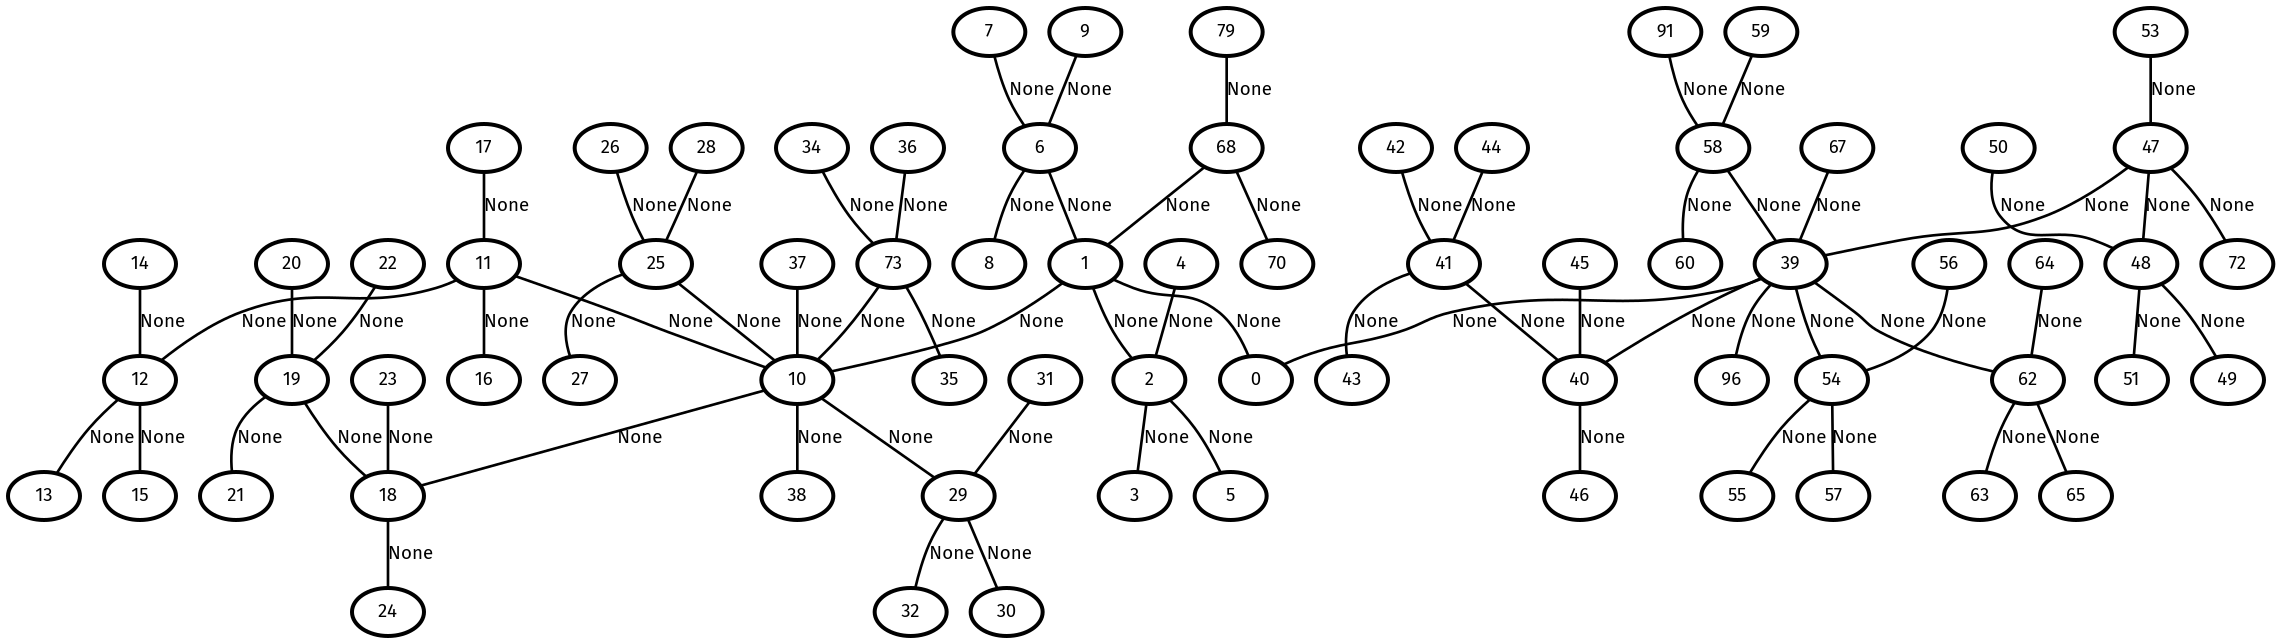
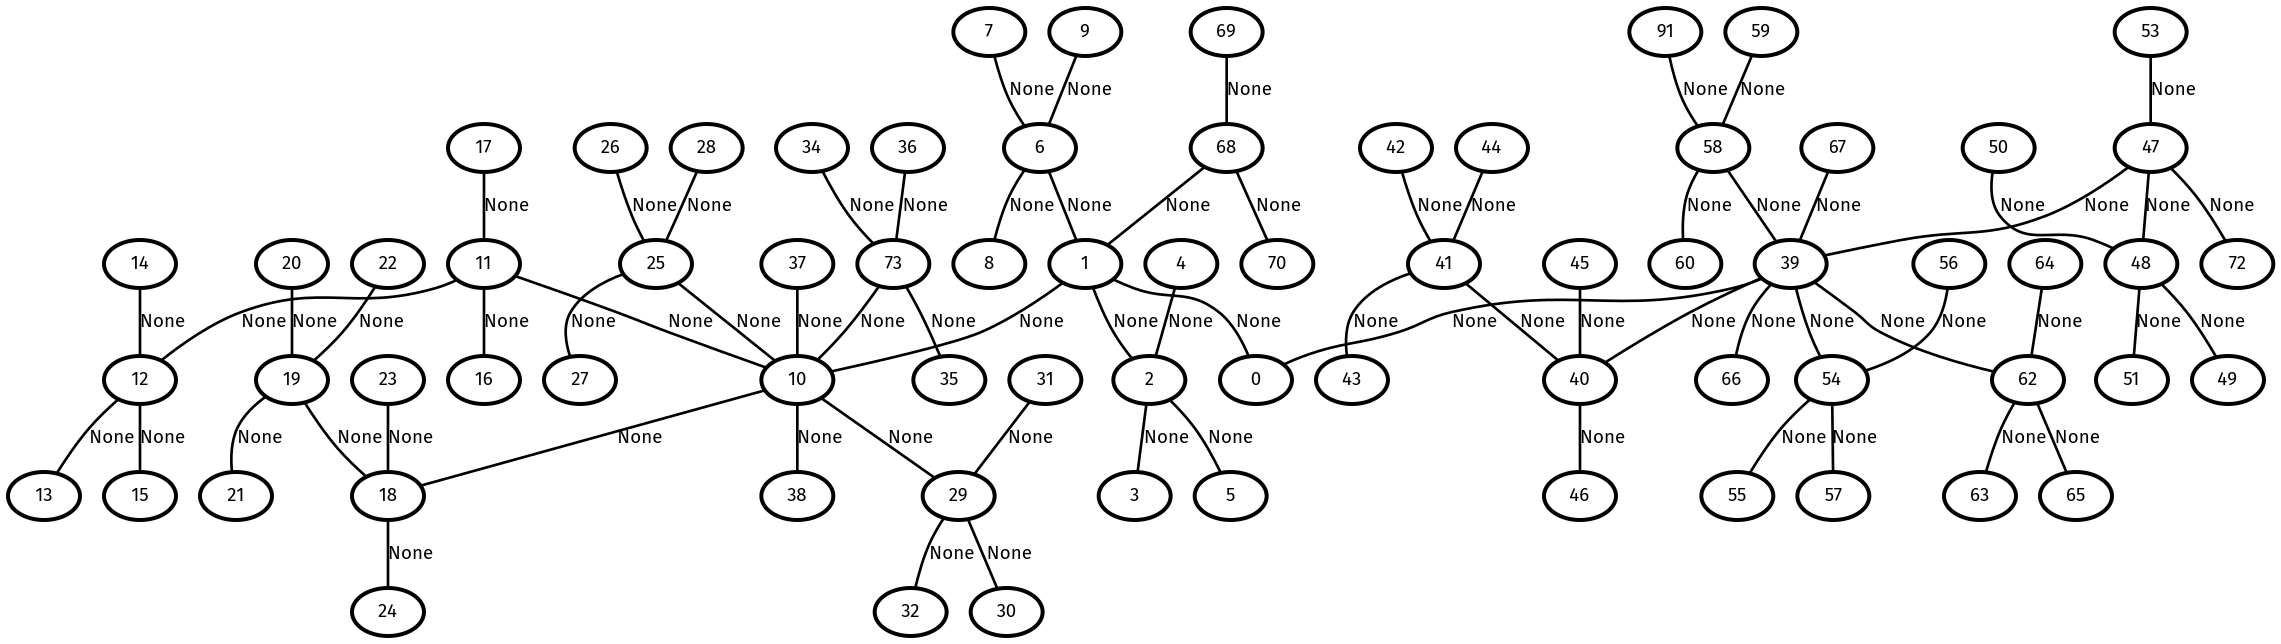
node "79": label "79" -> "69"
node "96": label "96" -> "66"
